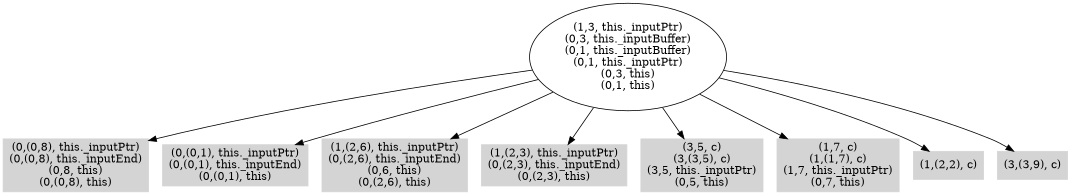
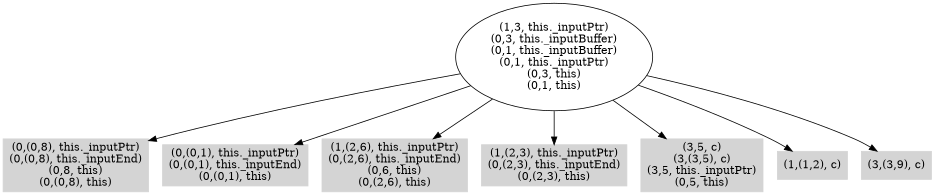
node "(1,7, c) (1,(1,7), c) (1,7, this._inputPtr) (0,7, this)": removed
node "(1,(2,2), c)": label "(1,(2,2), c)" -> "(1,(1,2), c)"
